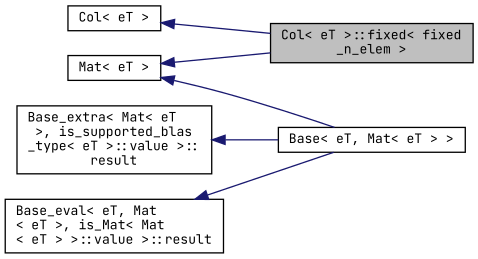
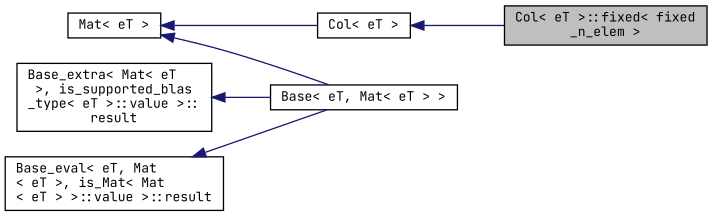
edge "Col< eT >::fixed< fixed _n_elem >" -> "Mat< eT >": now "Col< eT >" -> "Mat< eT >"
